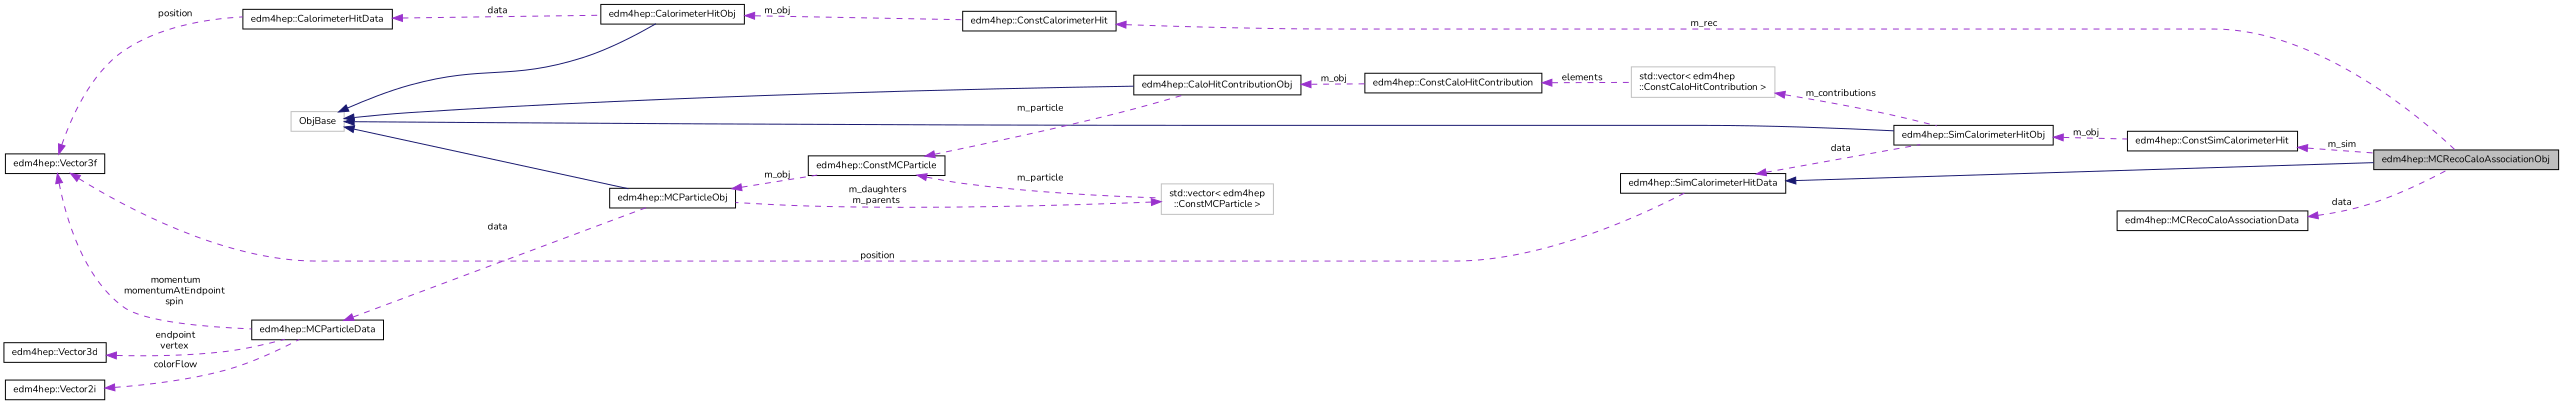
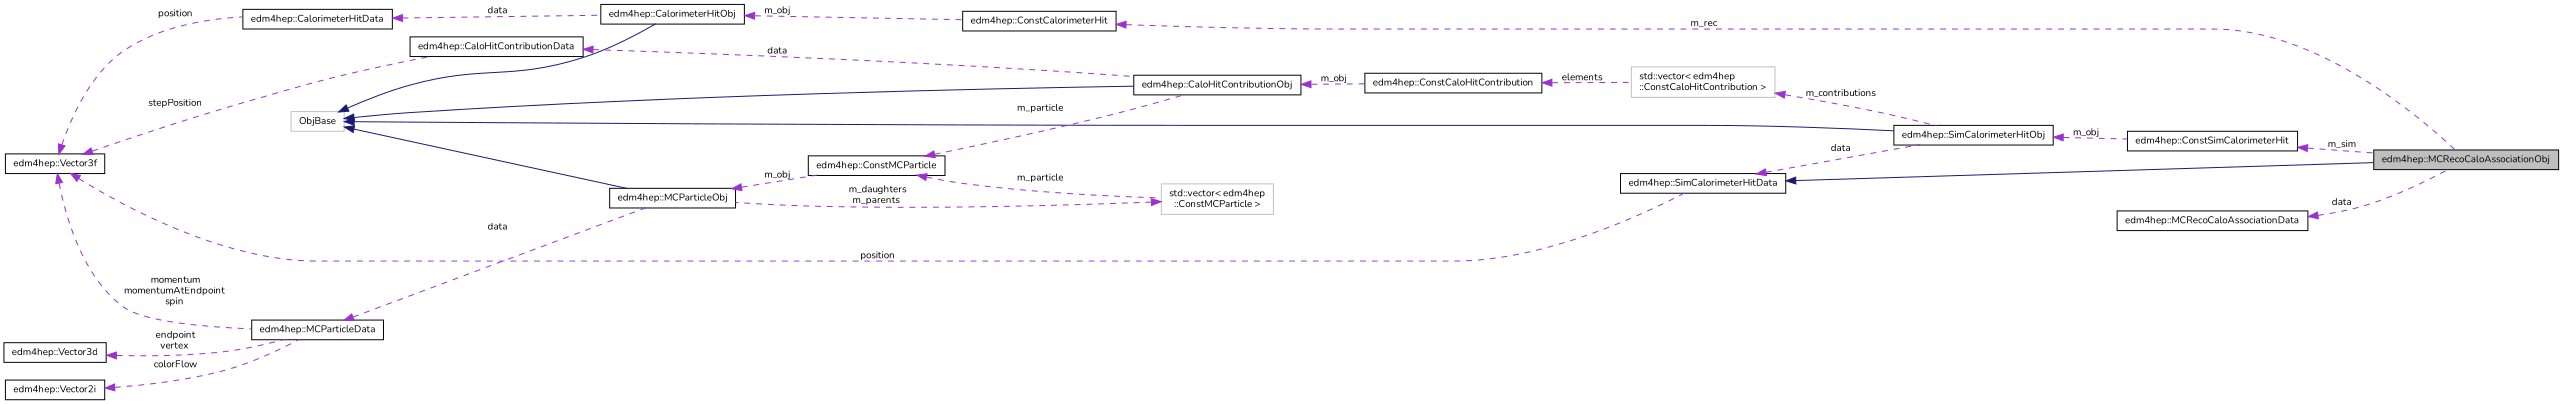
node "edm4hep::CaloHitContributionData": added
